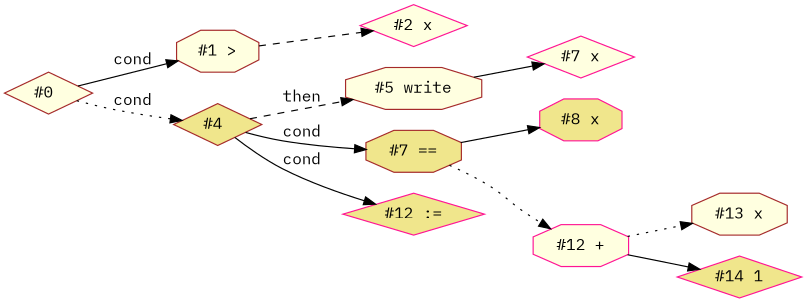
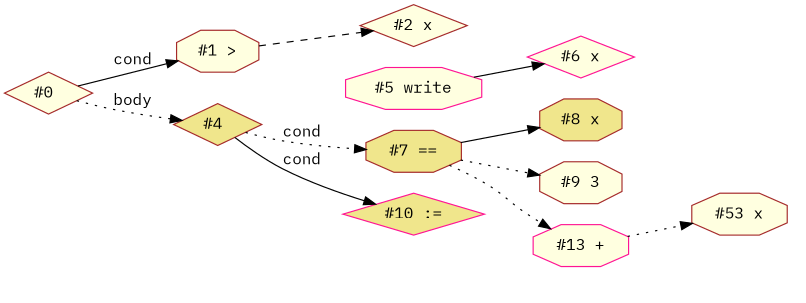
node "#2 x": color deeppink -> brown
node "#7 x": label "#7 x" -> "#6 x"
node "#5 write": color brown -> deeppink
edge "#0" -> "#4": label "cond" -> "body"
edge "#4" -> "#5 write": removed, label "then"
node "#8 x": color deeppink -> brown
edge "#4" -> "#7 ==": style solid -> dotted
node "#9 3": added
node "#12 :=": label "#12 :=" -> "#10 :="
node "#13 x": label "#13 x" -> "#53 x"
node "#12 +": label "#12 +" -> "#13 +"
node "#14 1": removed
